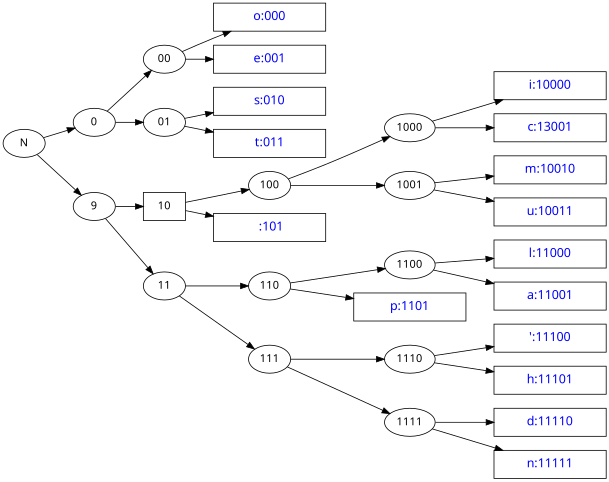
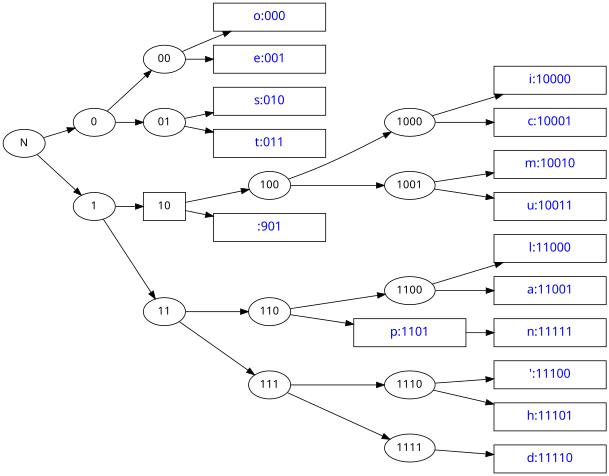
node "c:13001": label "c:13001" -> "c:10001"
node "9": label "9" -> "1"
node ":101": label ":101" -> ":901"
edge "1111" -> "n:11111": now "p:1101" -> "n:11111"
